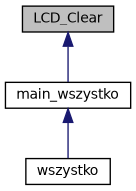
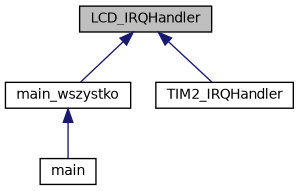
node "LCD_Clear": label "LCD_Clear" -> "LCD_IRQHandler"
node "TIM2_IRQHandler": added
node "wszystko": label "wszystko" -> "main"
